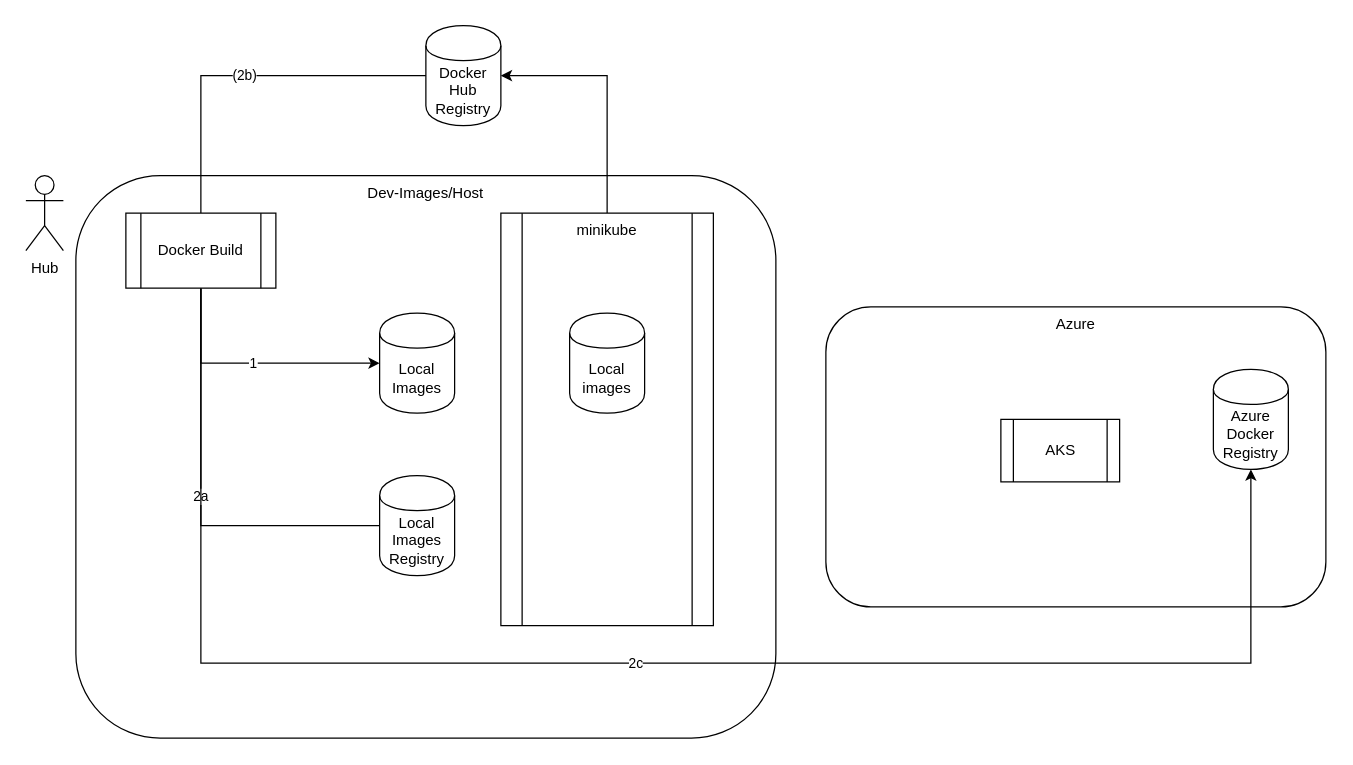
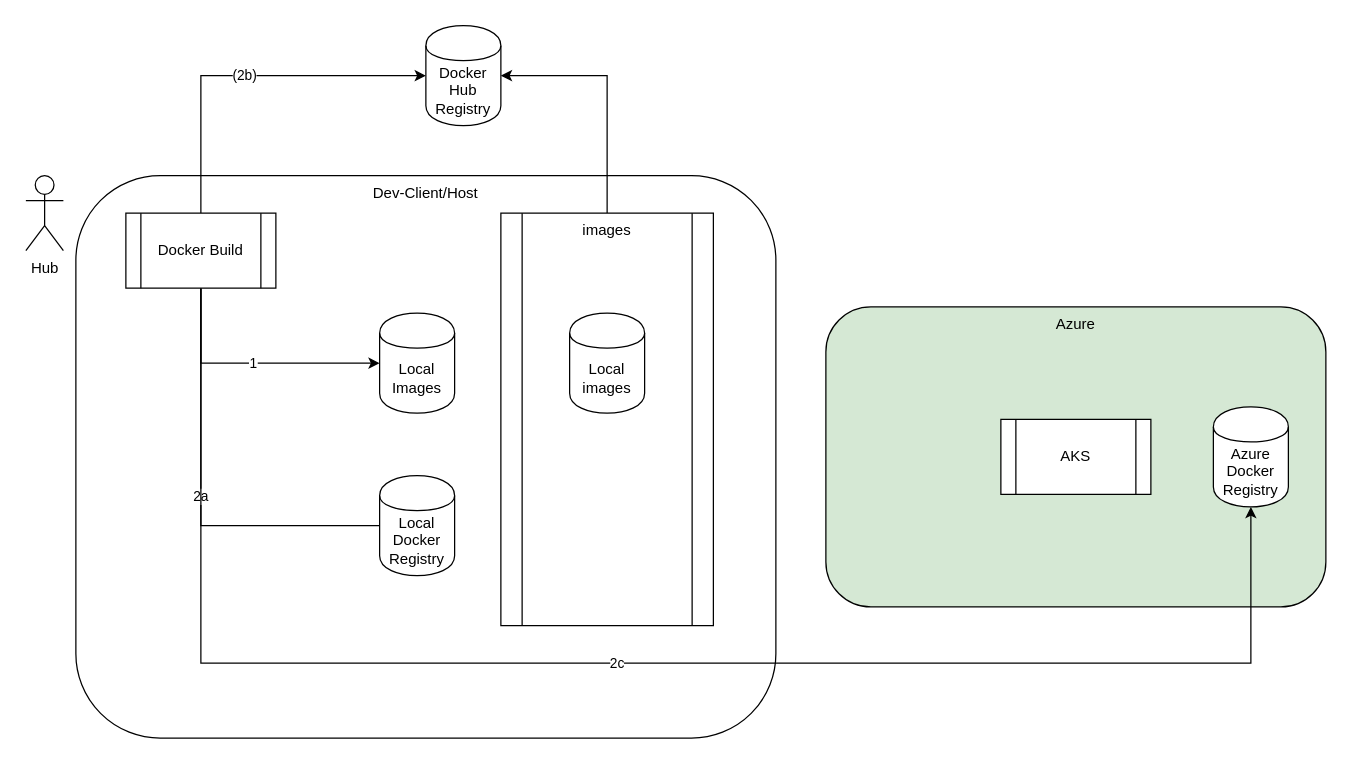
edge "Docker Hub Registry" -- "Docker Build": arrowhead none -> classic
node "Dev-Images/Host": label "Dev-Images/Host" -> "Dev-Client/Host"
node "minikube": label "minikube" -> "images"
node "Azure": fillcolor #ffffff -> #d5e8d4
node "Azure Docker Registry": moved (1251, 419) -> (1251, 457)
node "AKS": size 119x63 -> 150x75
node "Local Images Registry": label "Local Images Registry" -> "Local Docker Registry"
